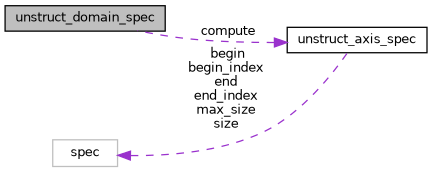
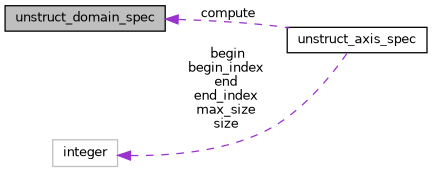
edge "unstruct_domain_spec" -> "unstruct_axis_spec": reversed
node "spec": label "spec" -> "integer"
